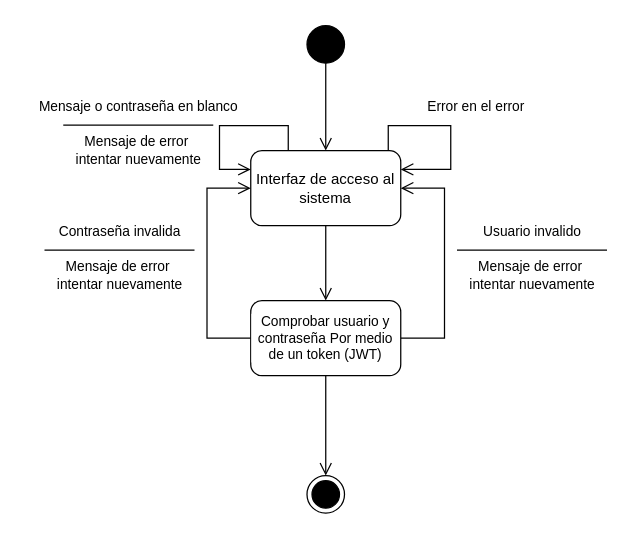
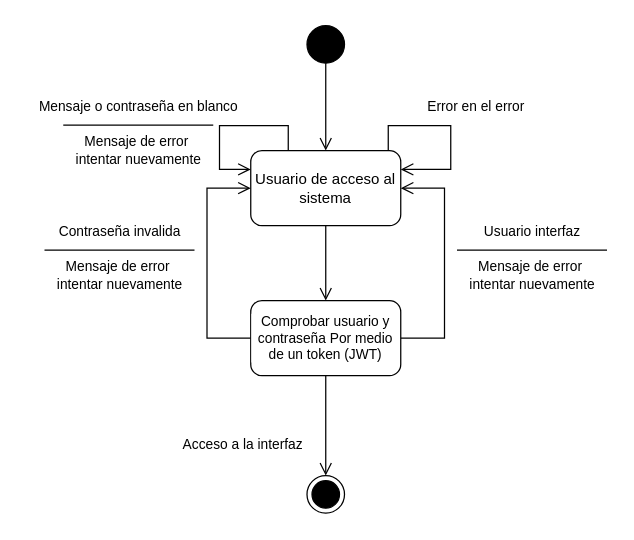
node "Interfaz de acceso al sistema": label "Interfaz de acceso al sistema" -> "Usuario de acceso al sistema"
node "Usuario invalido": label "Usuario invalido" -> "Usuario interfaz"
node "Acceso a la interfaz": added
